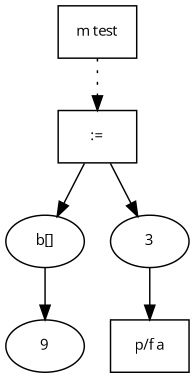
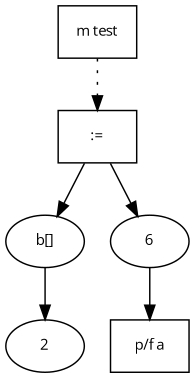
node "3": label "3" -> "6"
node "9": label "9" -> "2"
